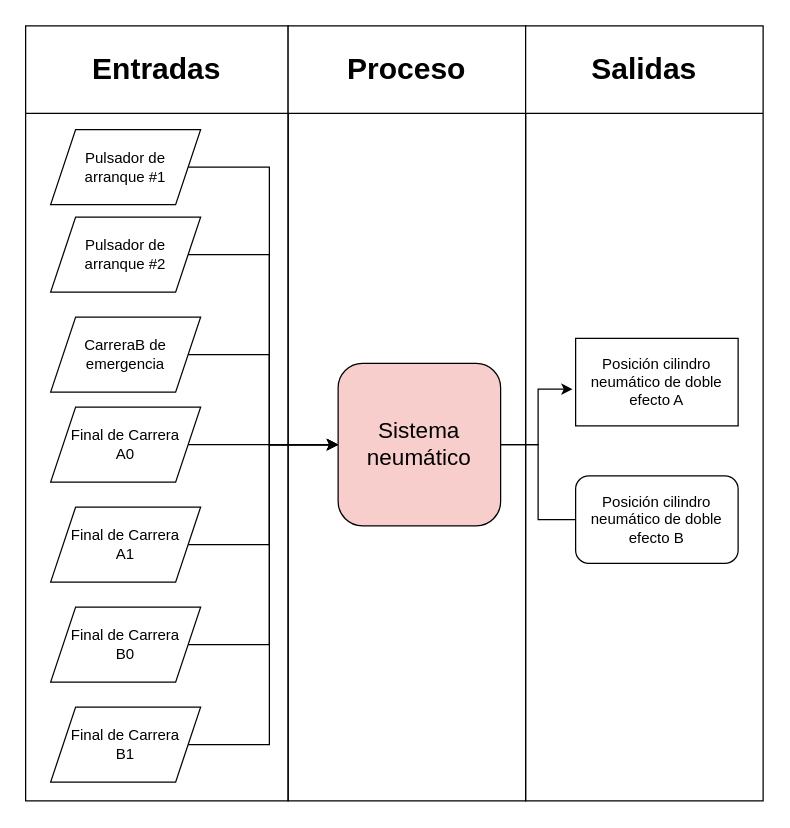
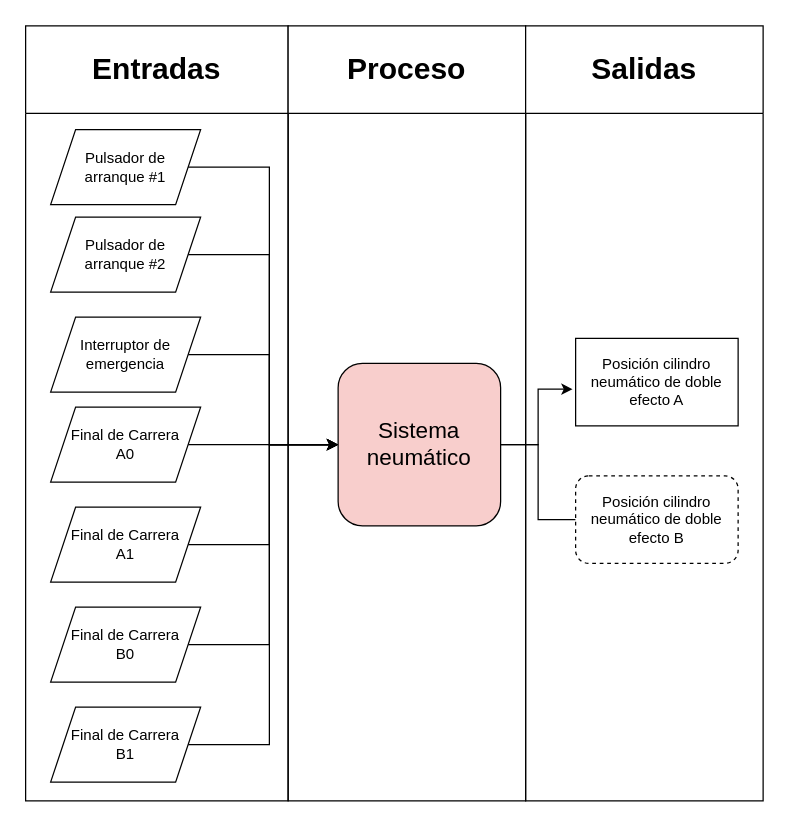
node "CarreraB de emergencia": label "CarreraB de emergencia" -> "Interruptor de emergencia"
node "Posición cilindro neumático de doble efecto B": style solid -> dashed
